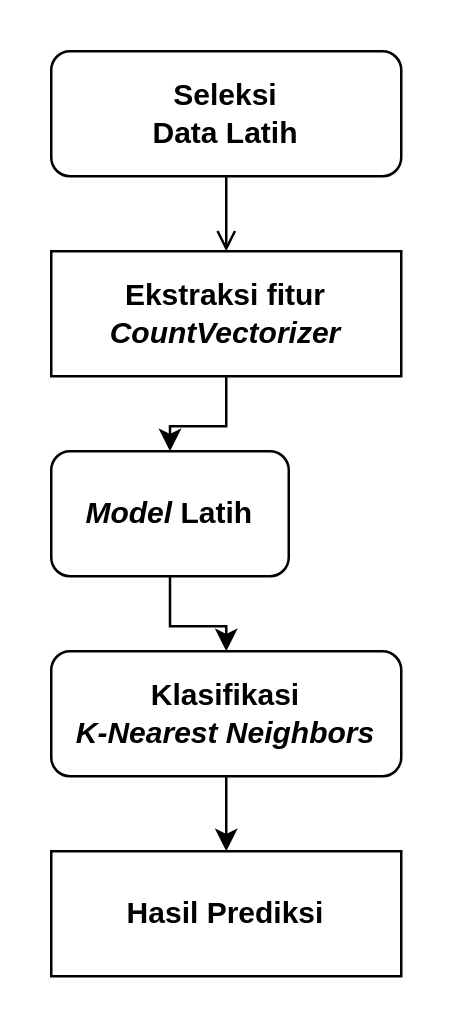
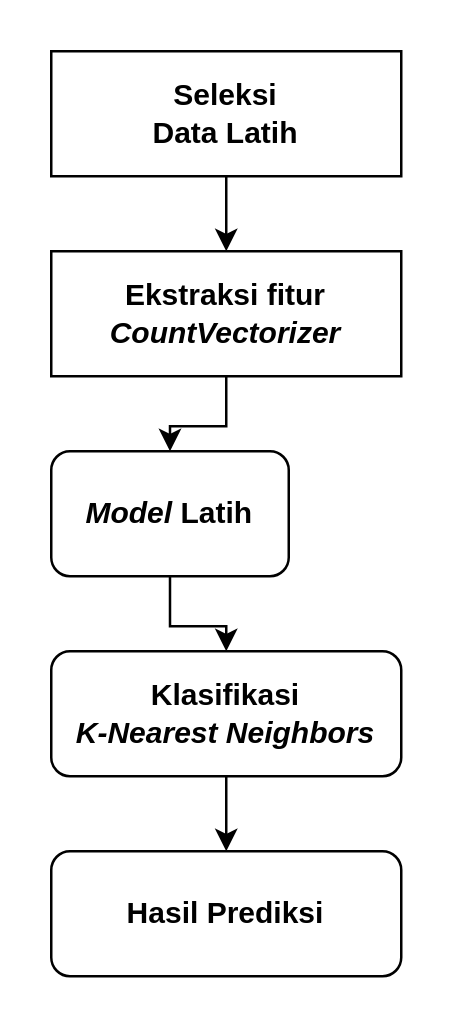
node "Seleksi Data Latih": shape rounded rectangle -> rectangle
edge "Seleksi Data Latih" -> "Ekstraksi fitur CountVectorizer": arrowhead open -> classic
node "Hasil Prediksi": shape rectangle -> rounded rectangle
